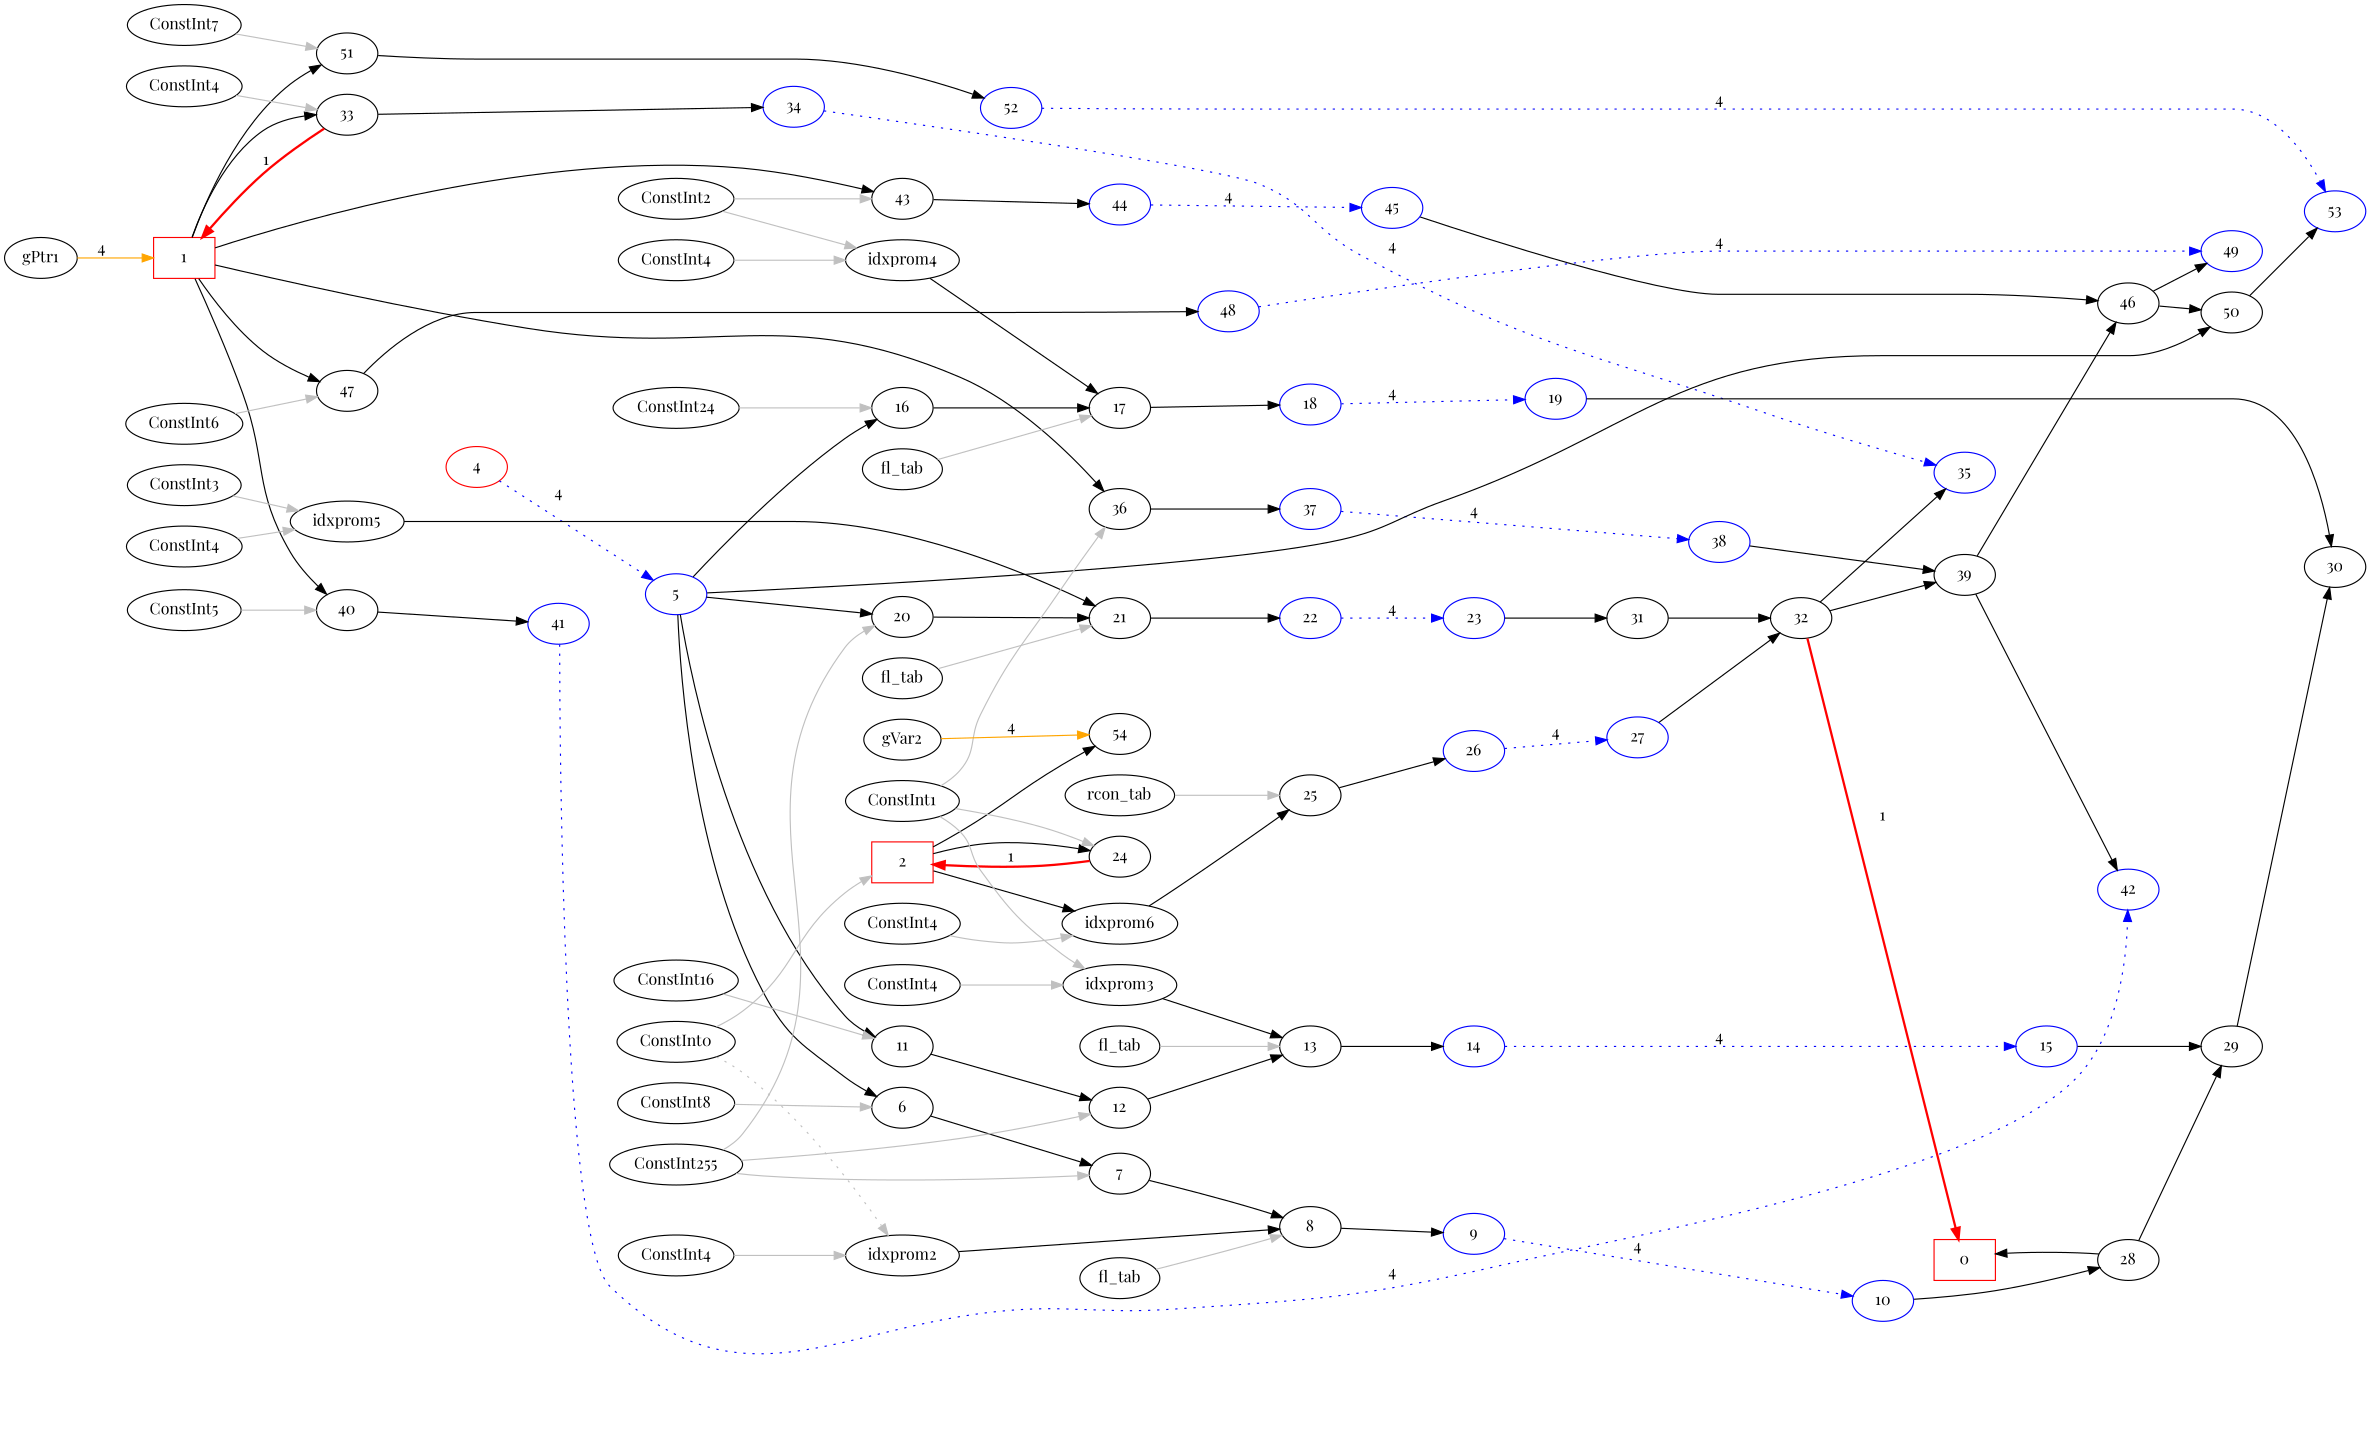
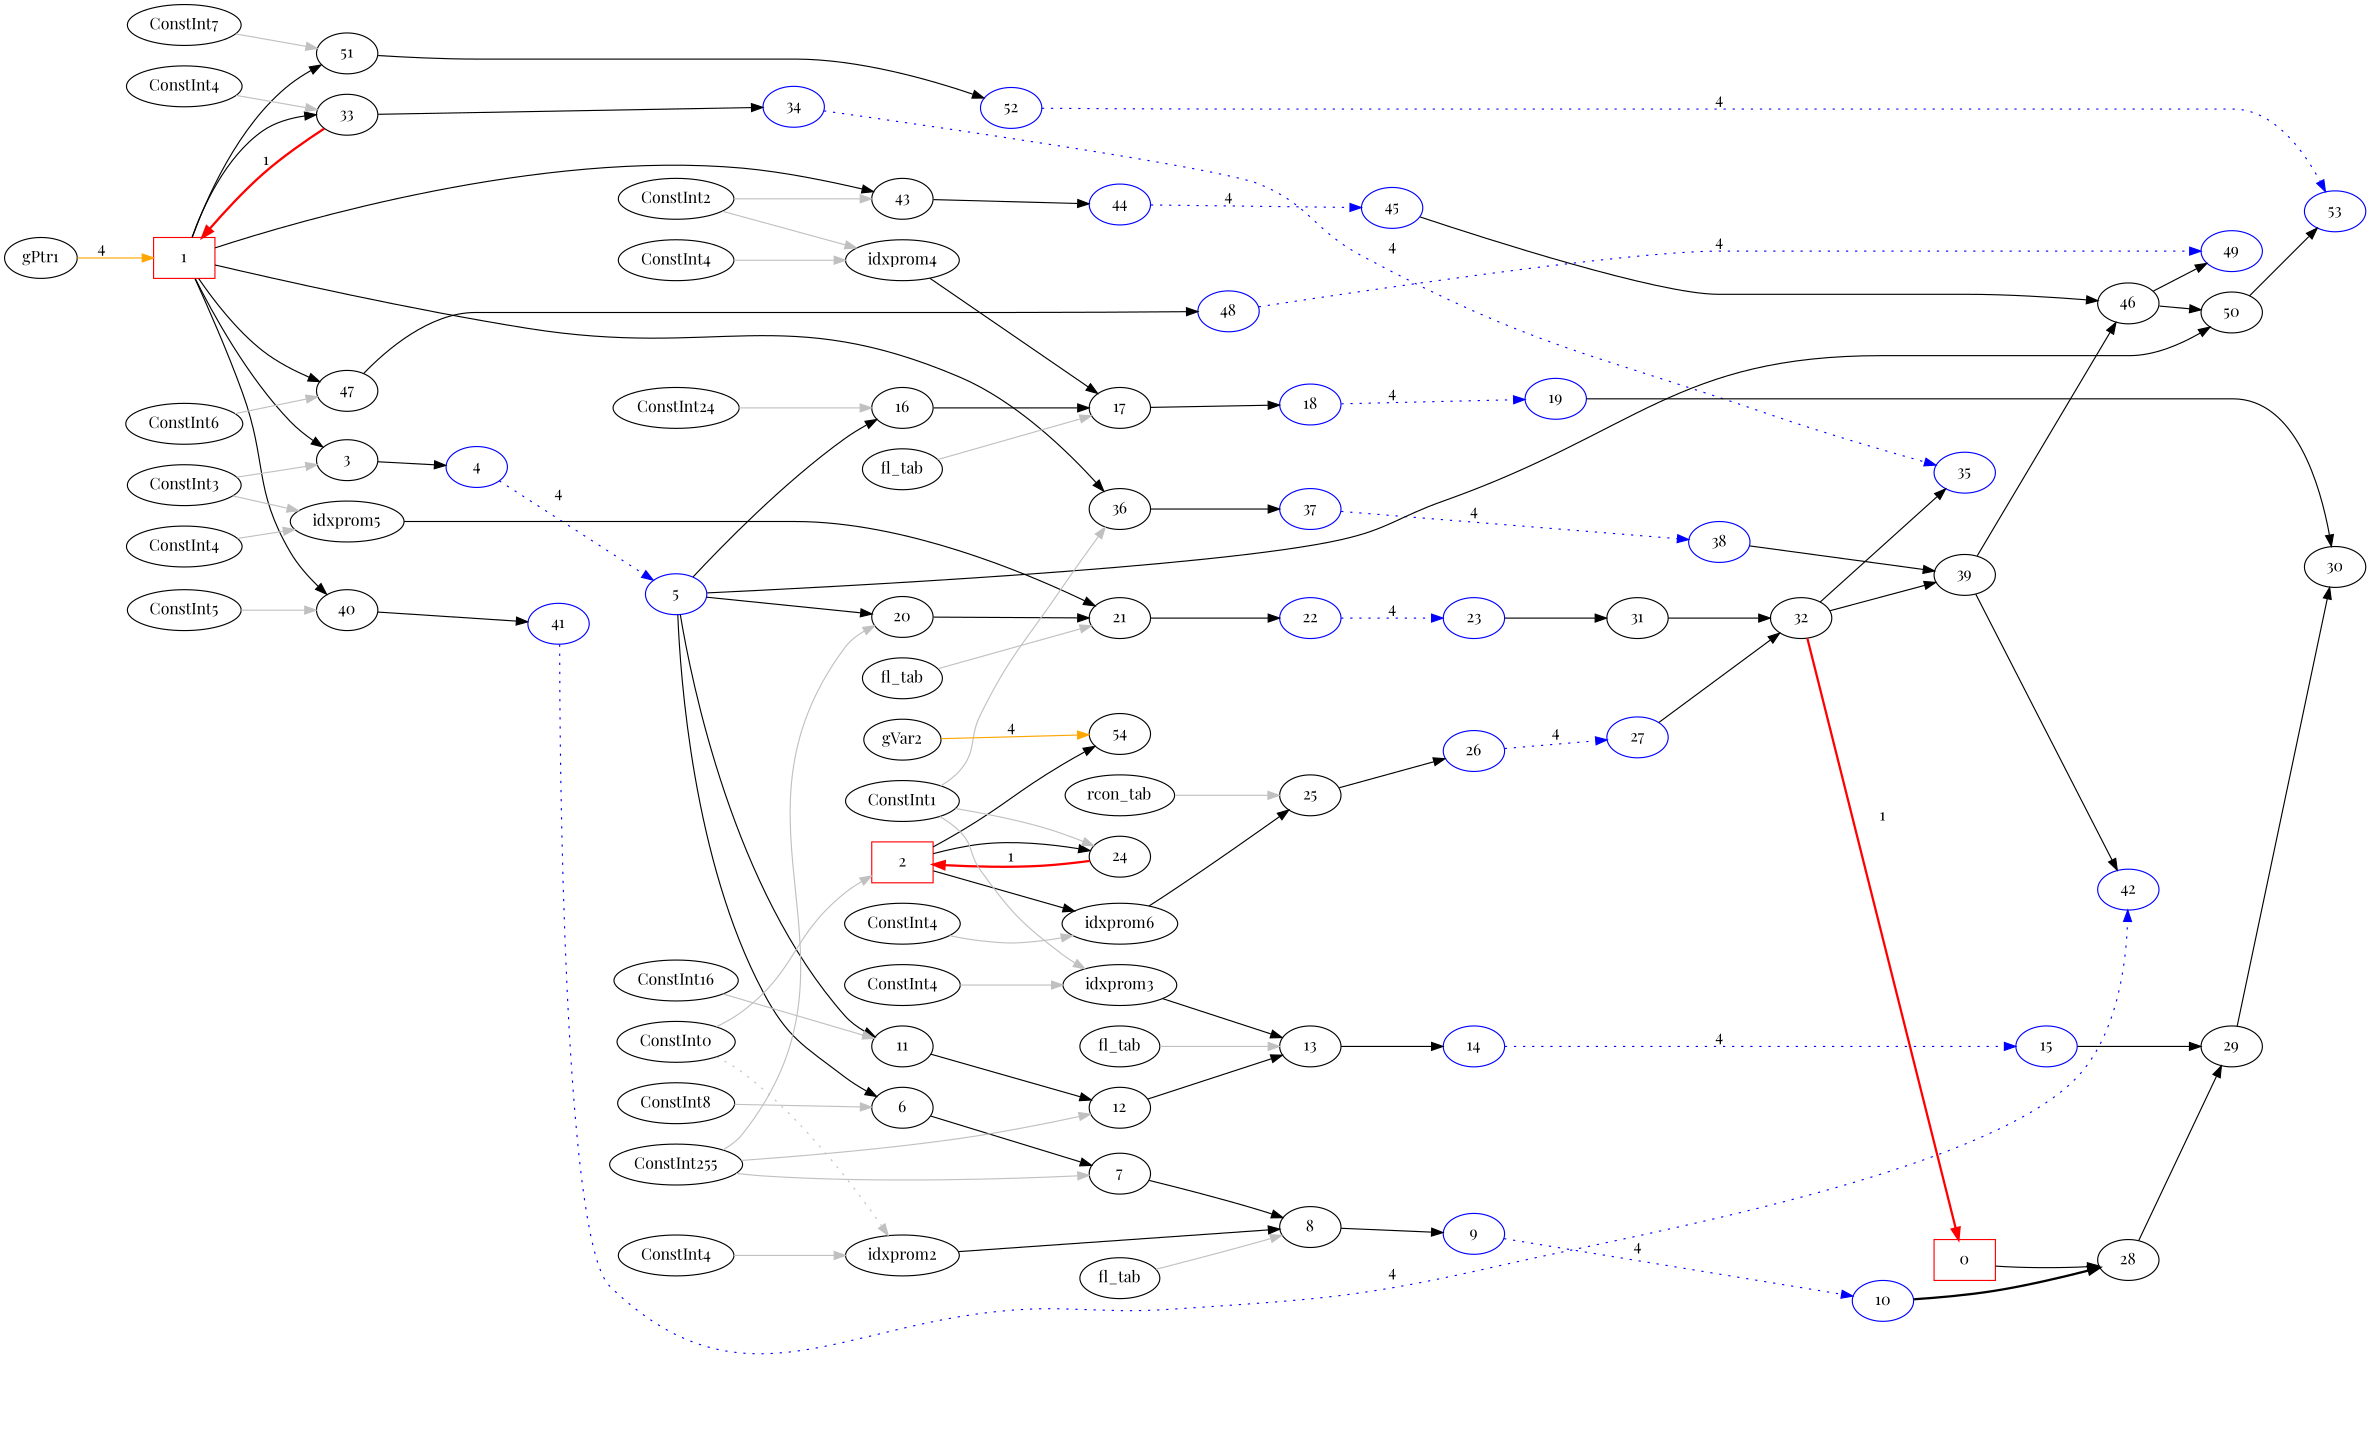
node "3": added
node "4": color red -> blue
edge "28" -> "0": reversed
edge "10" -> "28": style solid -> bold
